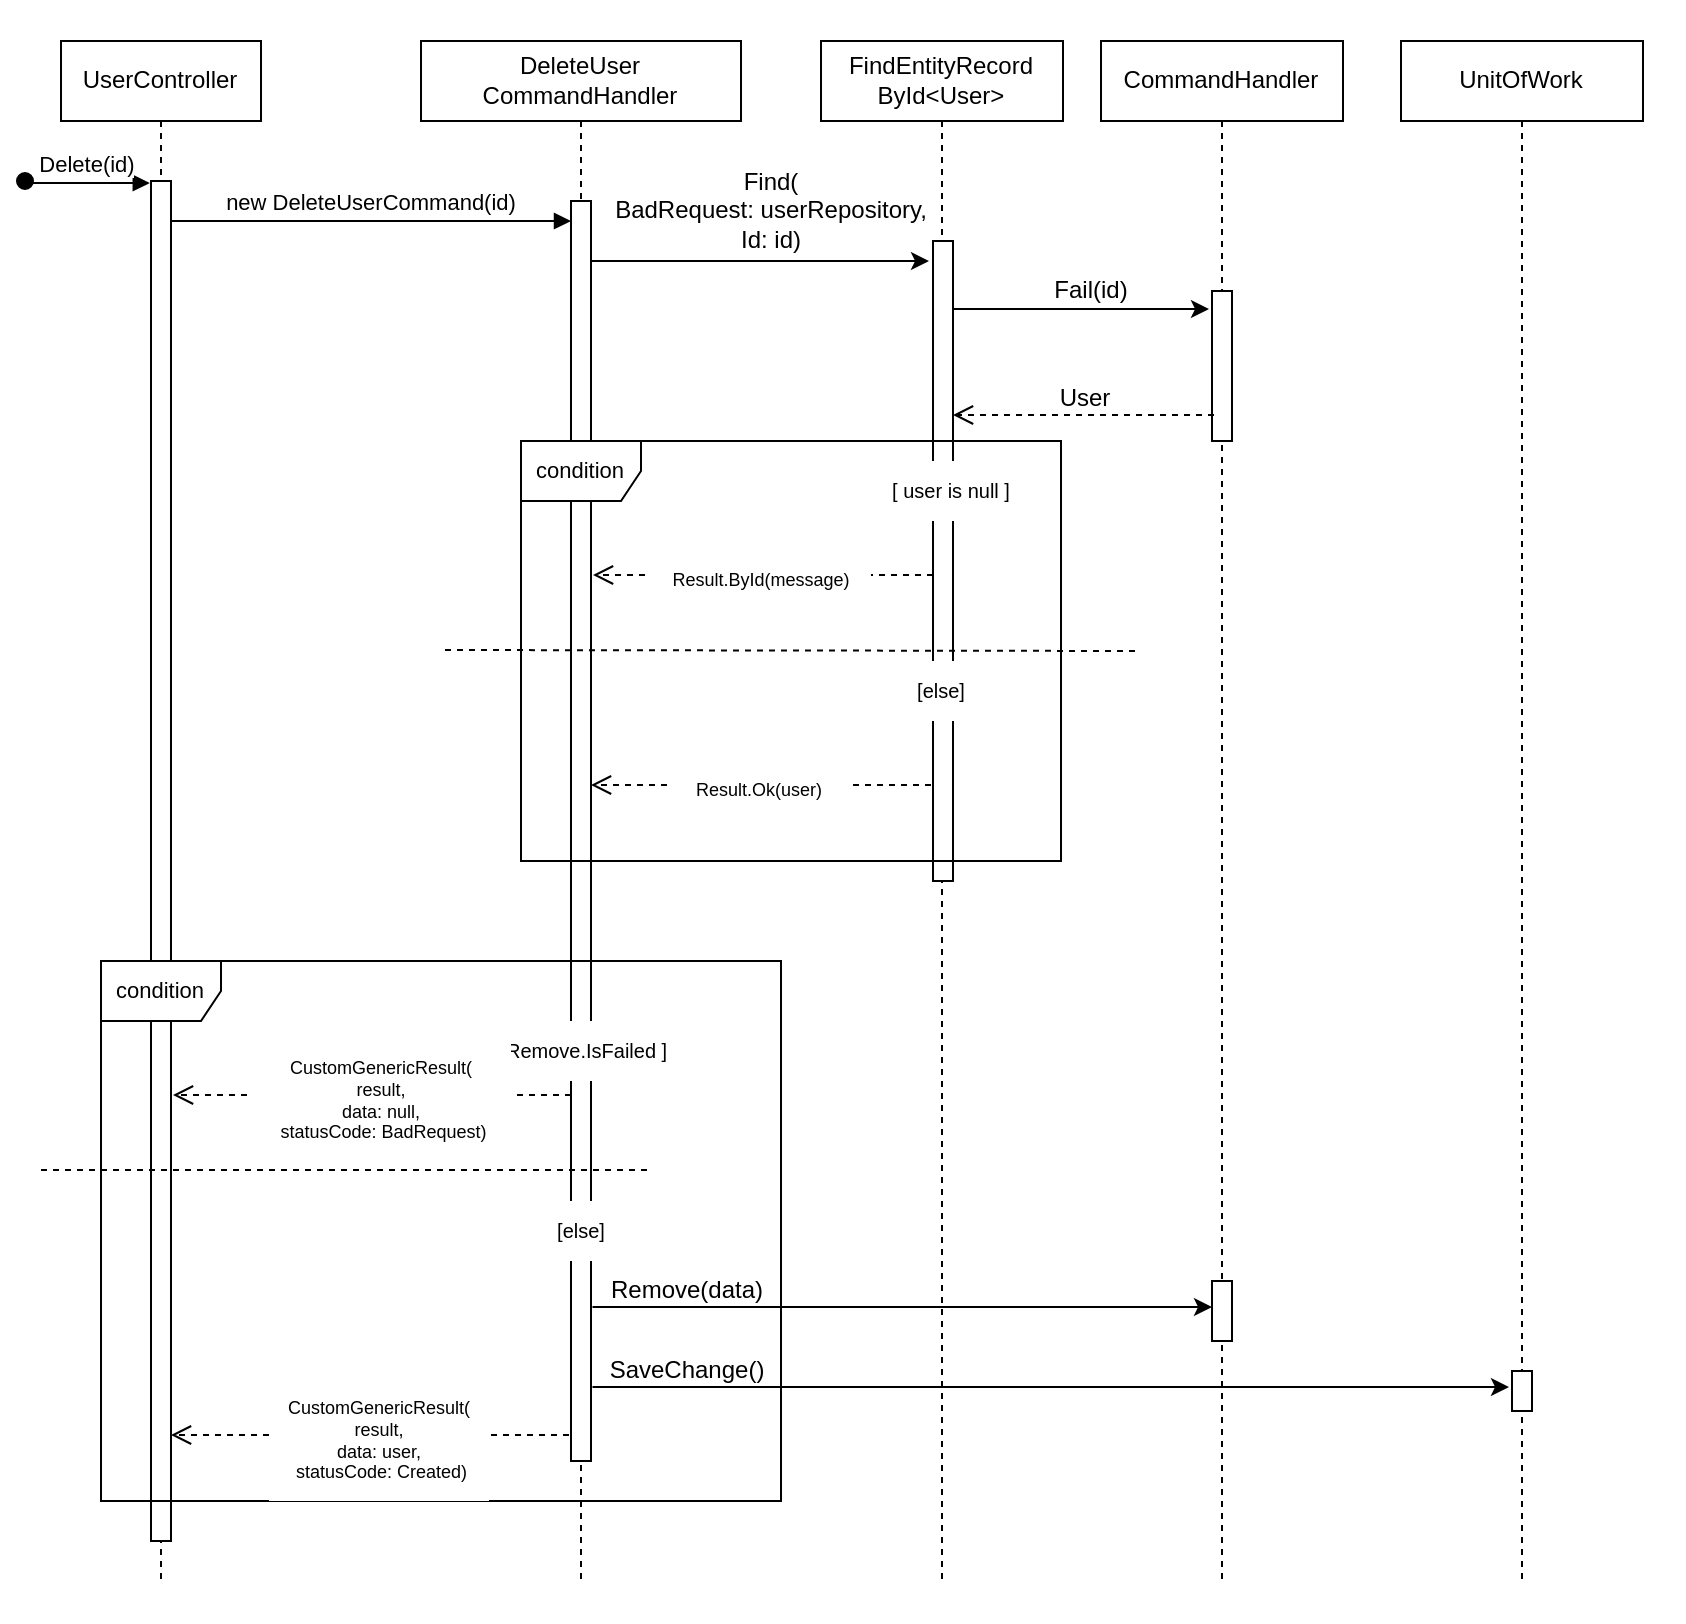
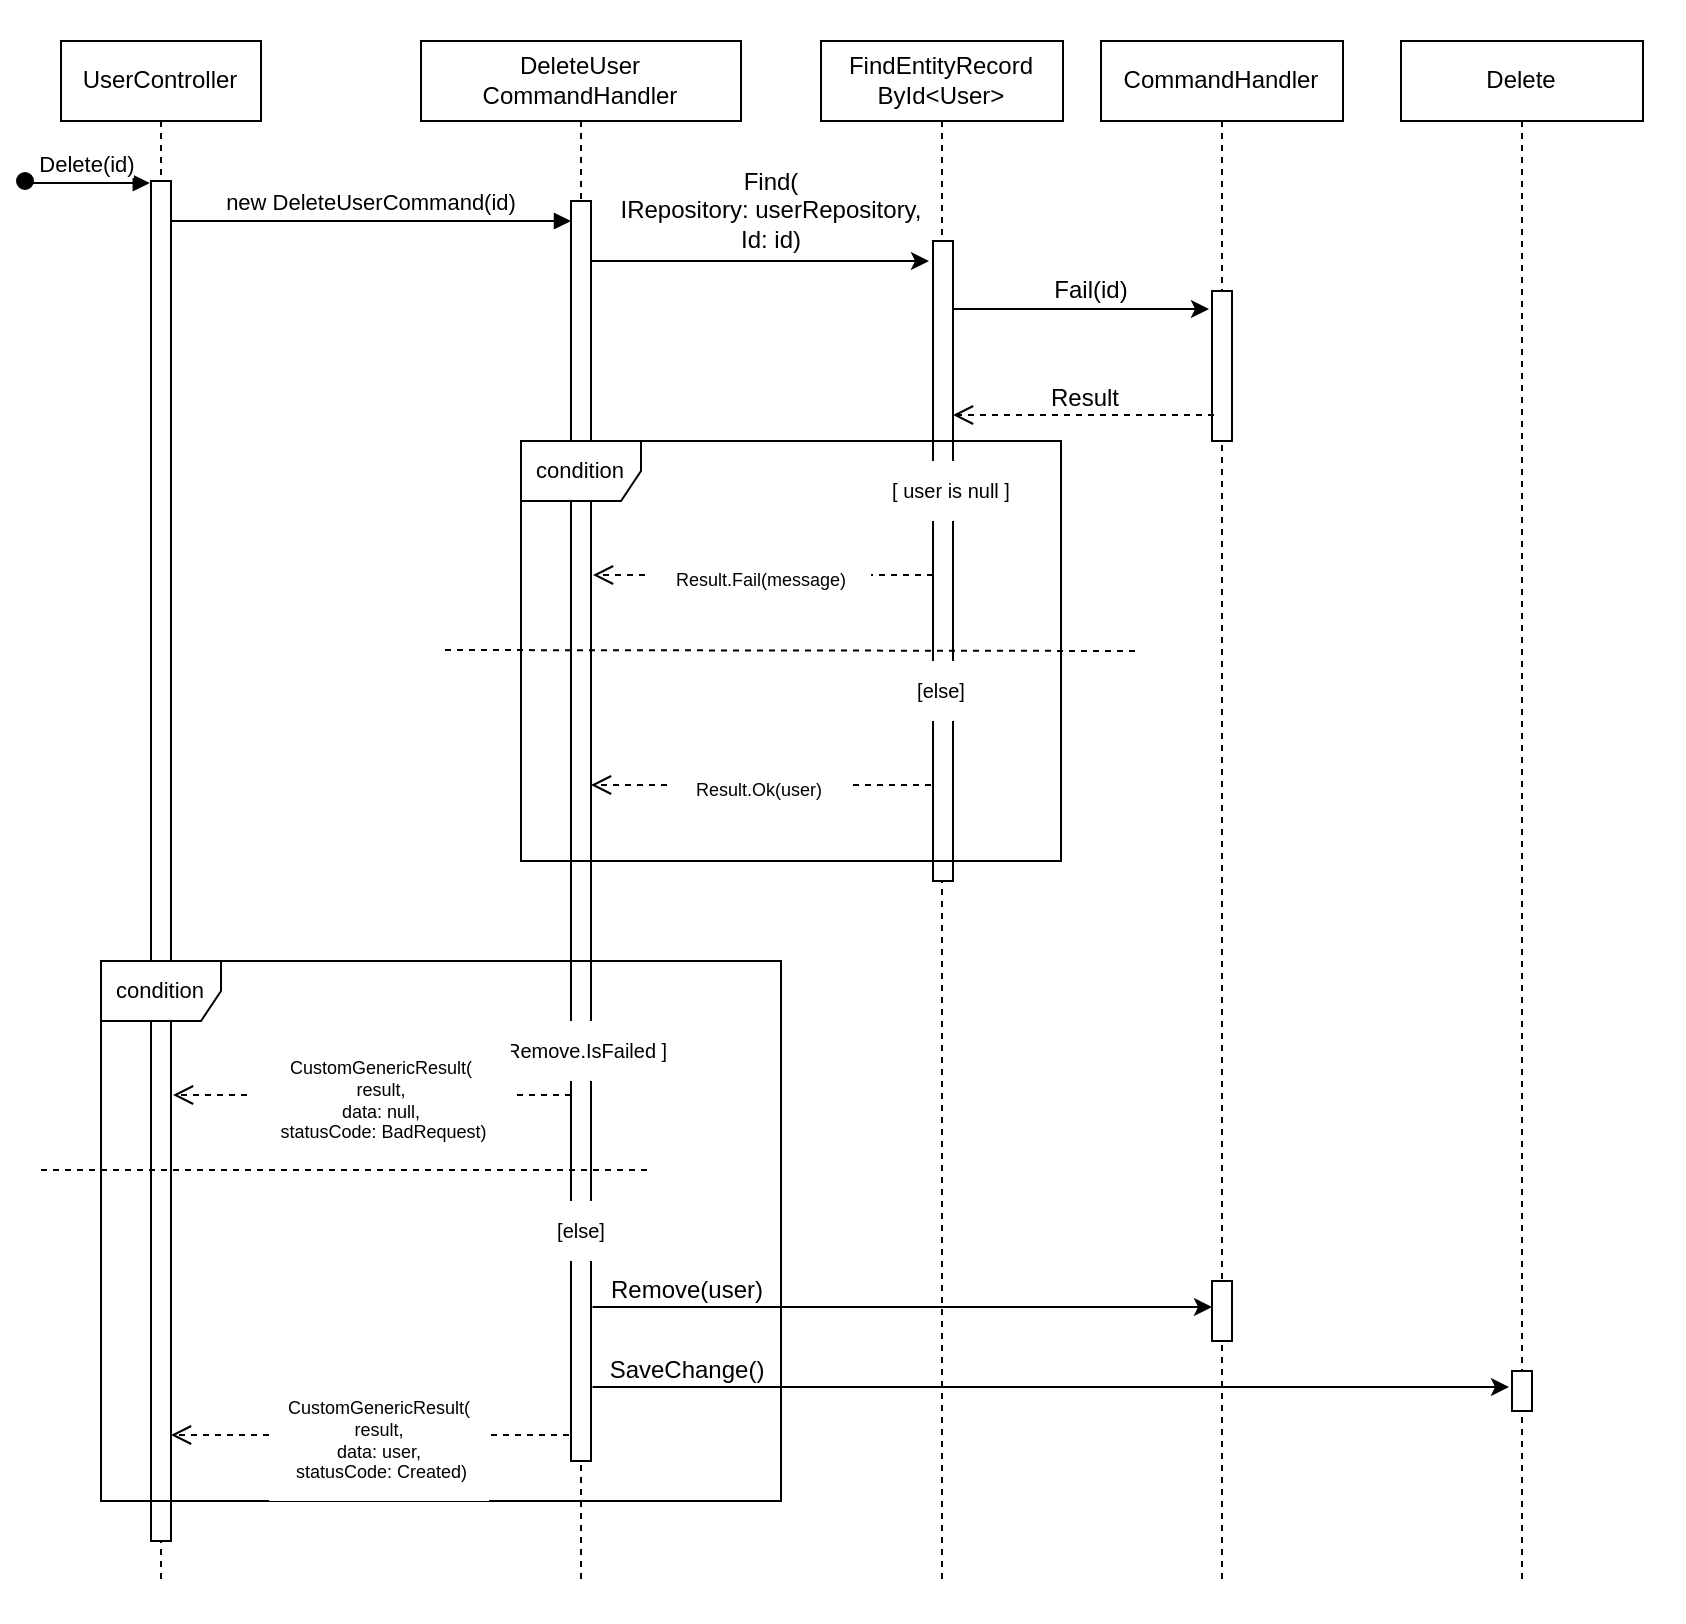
node "UnitOfWork": label "UnitOfWork" -> "Delete"
node "Find( BadRequest: userRepository, Id: id)": label "Find( BadRequest: userRepository, Id: id)" -> "Find( IRepository: userRepository, Id: id)"
node "User": label "User" -> "Result"
node "Result.ById(message)": label "Result.ById(message)" -> "Result.Fail(message)"
node "Remove(data)": label "Remove(data)" -> "Remove(user)"
